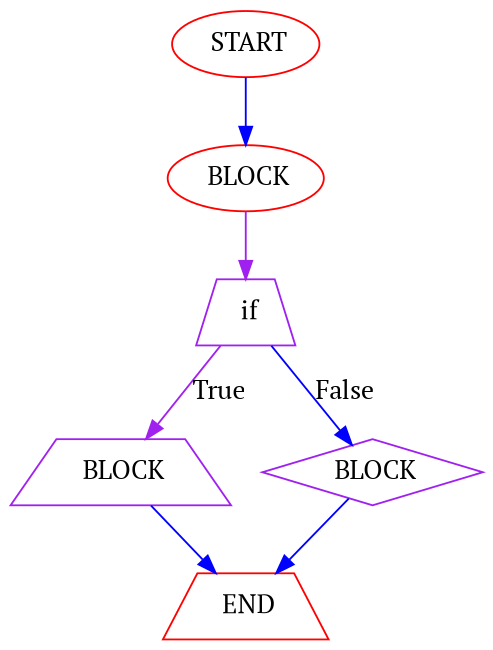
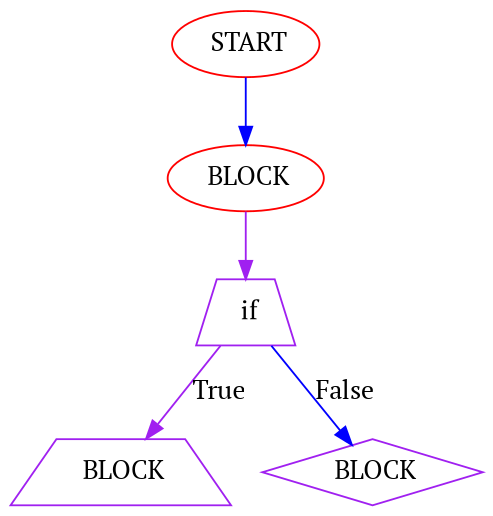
node "END": removed
